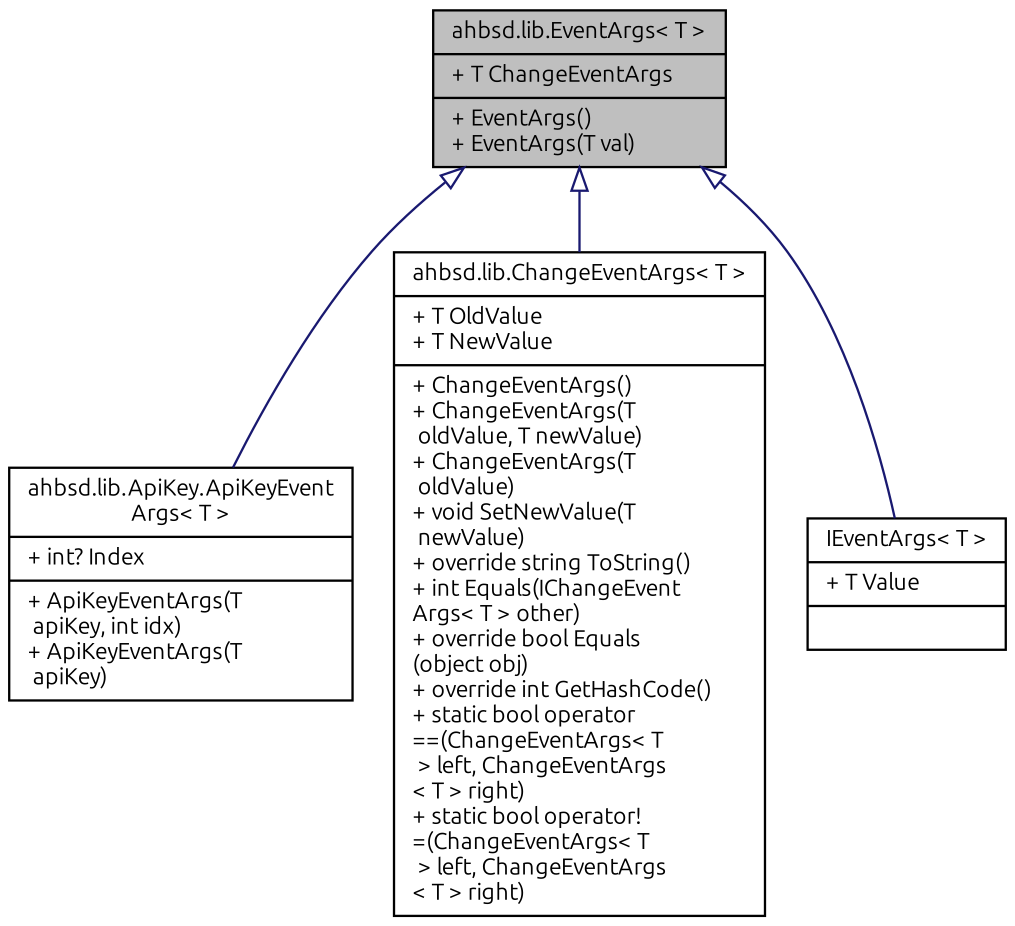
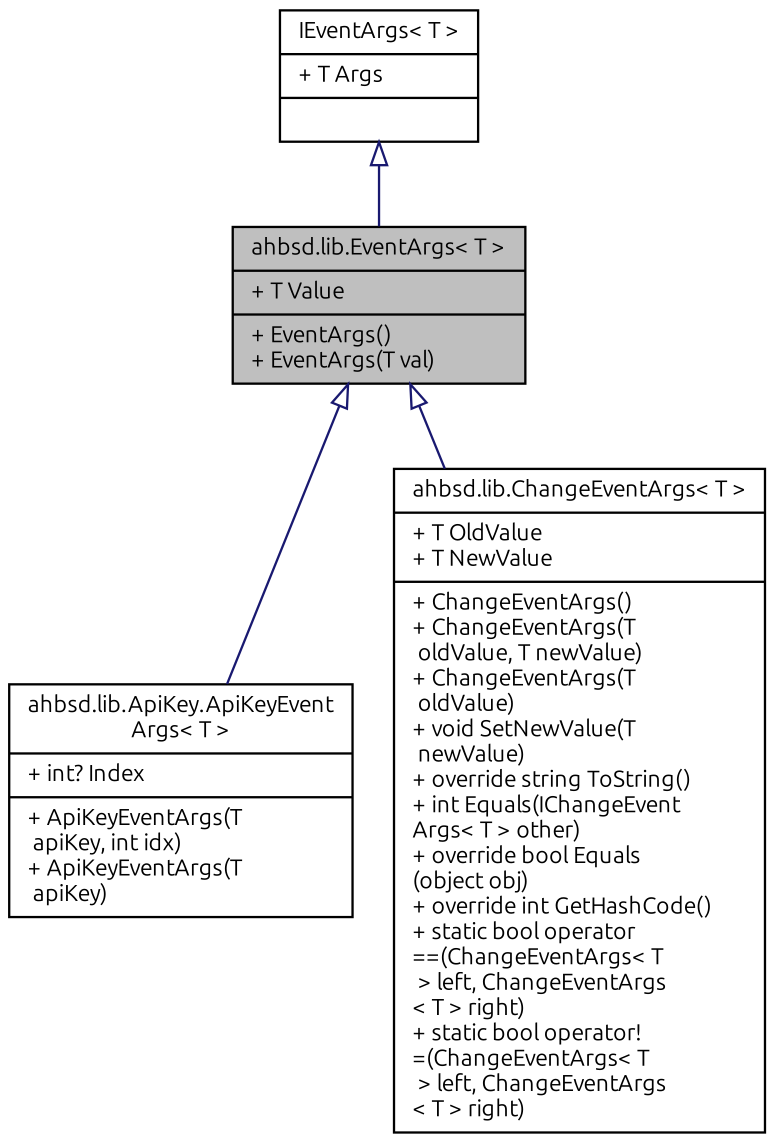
node "ahbsd.lib.EventArgs< T >": text "+ T ChangeEventArgs" -> "+ T Value"
edge "IEventArgs< T >" -> "ahbsd.lib.EventArgs< T >": reversed
node "IEventArgs< T >": text "+ T Value" -> "+ T Args"
